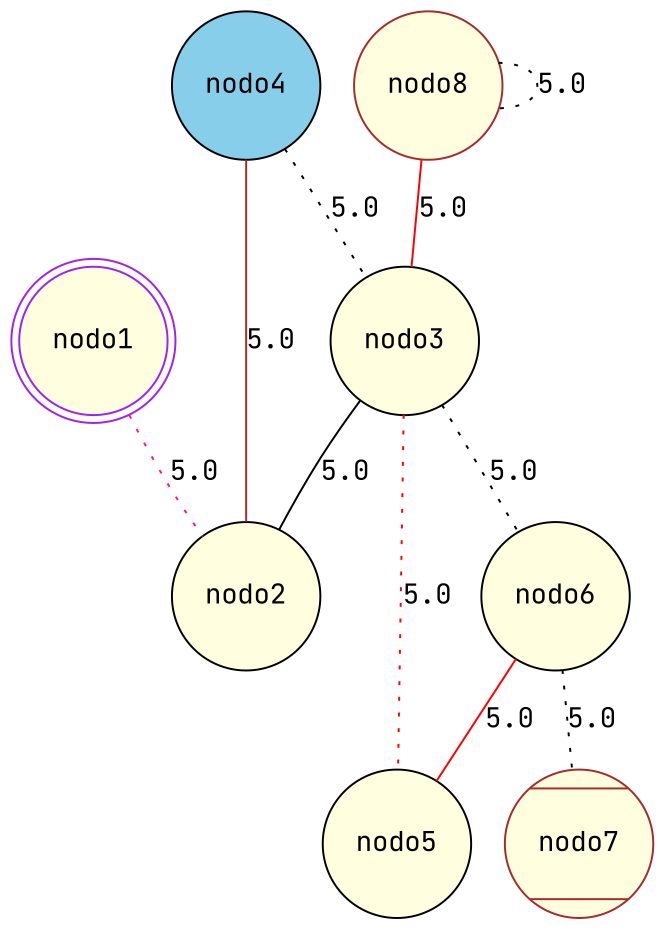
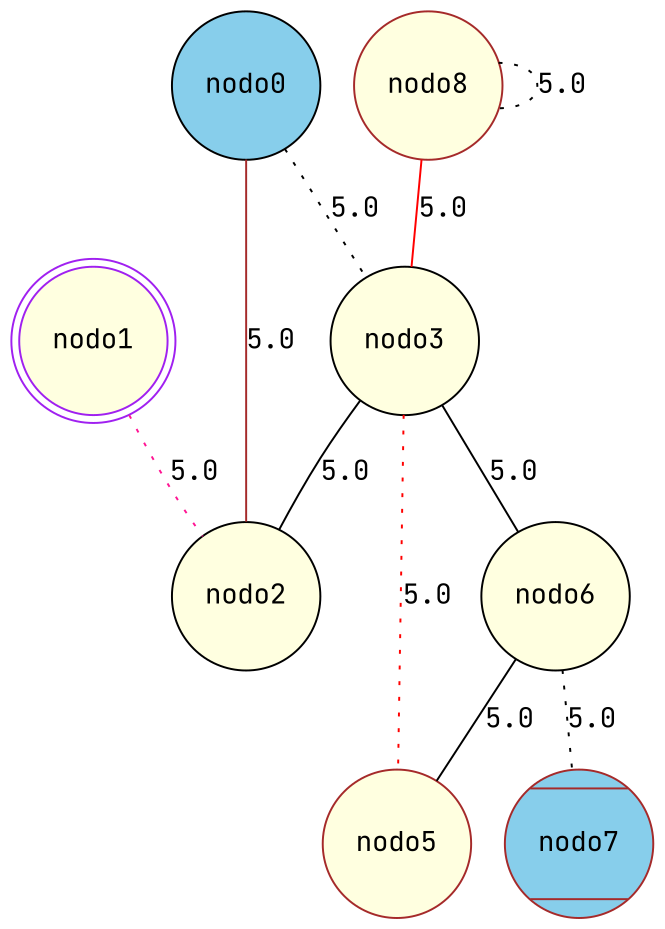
node "nodo4": label "nodo4" -> "nodo0"
edge "nodo3" -- "nodo6": style dotted -> solid
edge "nodo6" -- "nodo5": color red -> black
node "nodo5": color black -> brown
node "nodo7": fillcolor lightyellow -> skyblue
